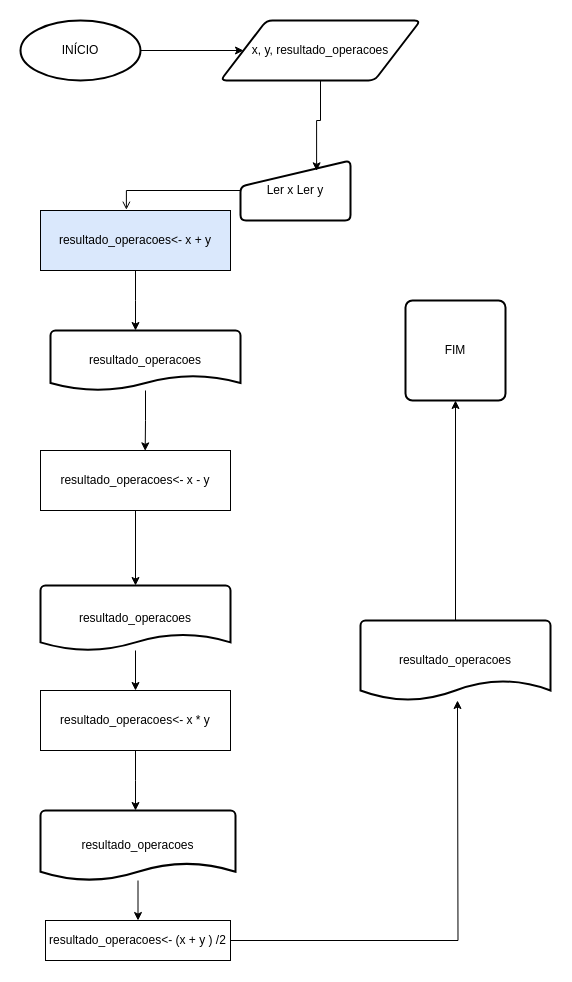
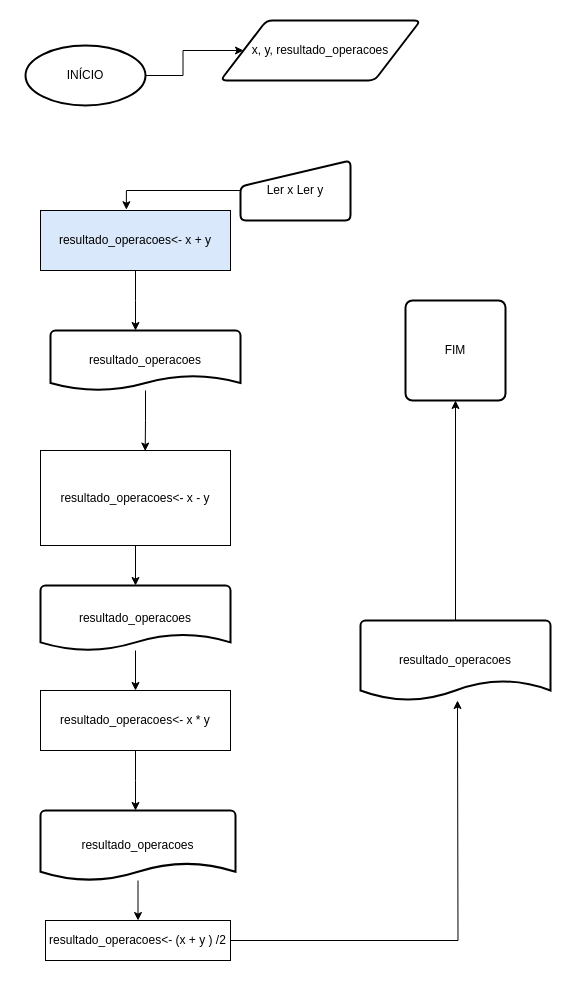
node "INÍCIO": moved (81, 51) -> (86, 76)
edge "x, y, resultado_operacoes" -> "Ler x Ler y": removed
edge "Ler x Ler y" -> "resultado_operacoes<- x + y": arrowhead open -> classic
node "resultado_operacoes<- x - y": size 190x60 -> 190x95
